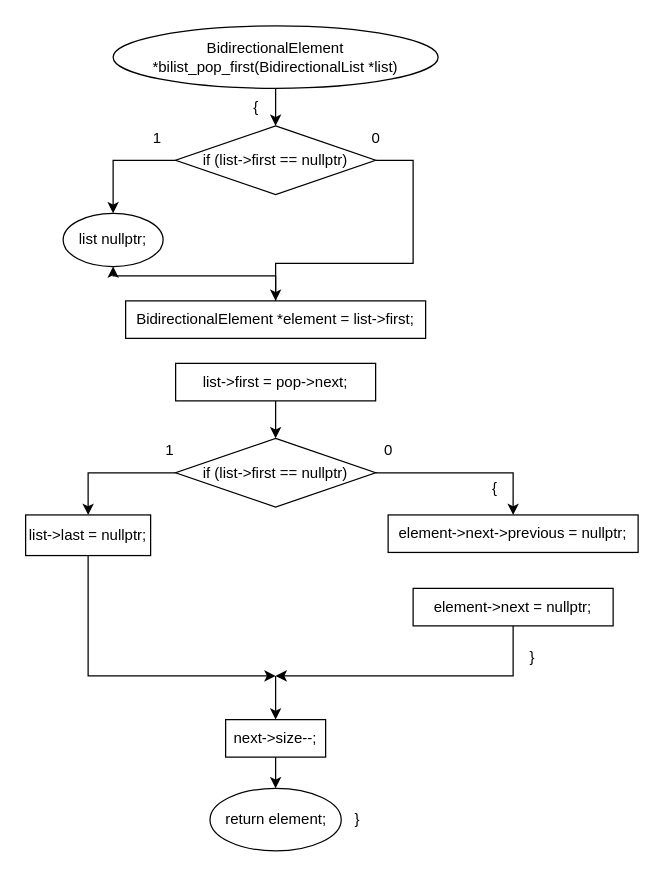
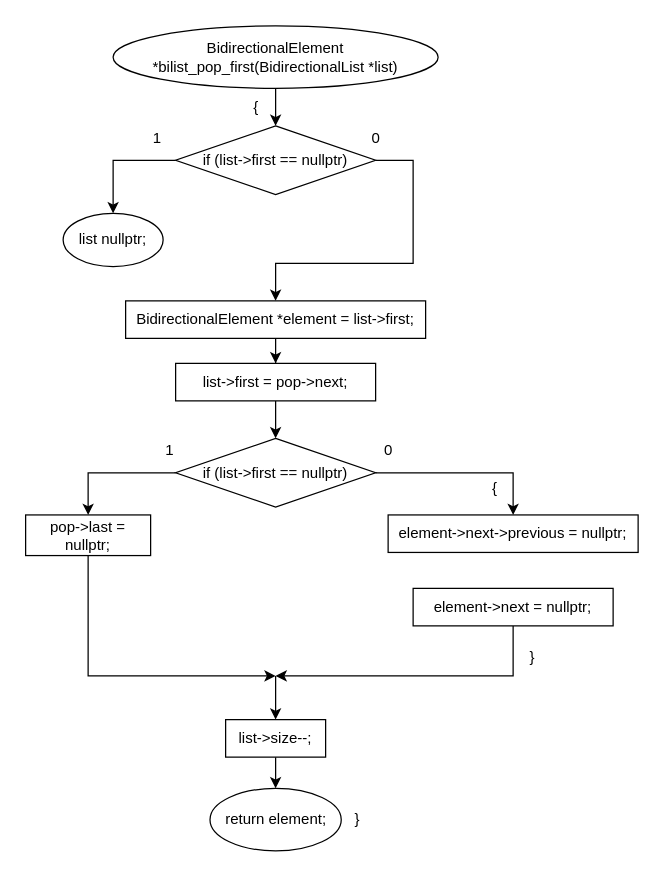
edge "BidirectionalElement *element = list->first;" -> "list nullptr;": now "BidirectionalElement *element = list->first;" -> "list->first = pop->next;"
node "list->last = nullptr;": label "list->last = nullptr;" -> "pop->last = nullptr;"
node "next->size--;": label "next->size--;" -> "list->size--;"
